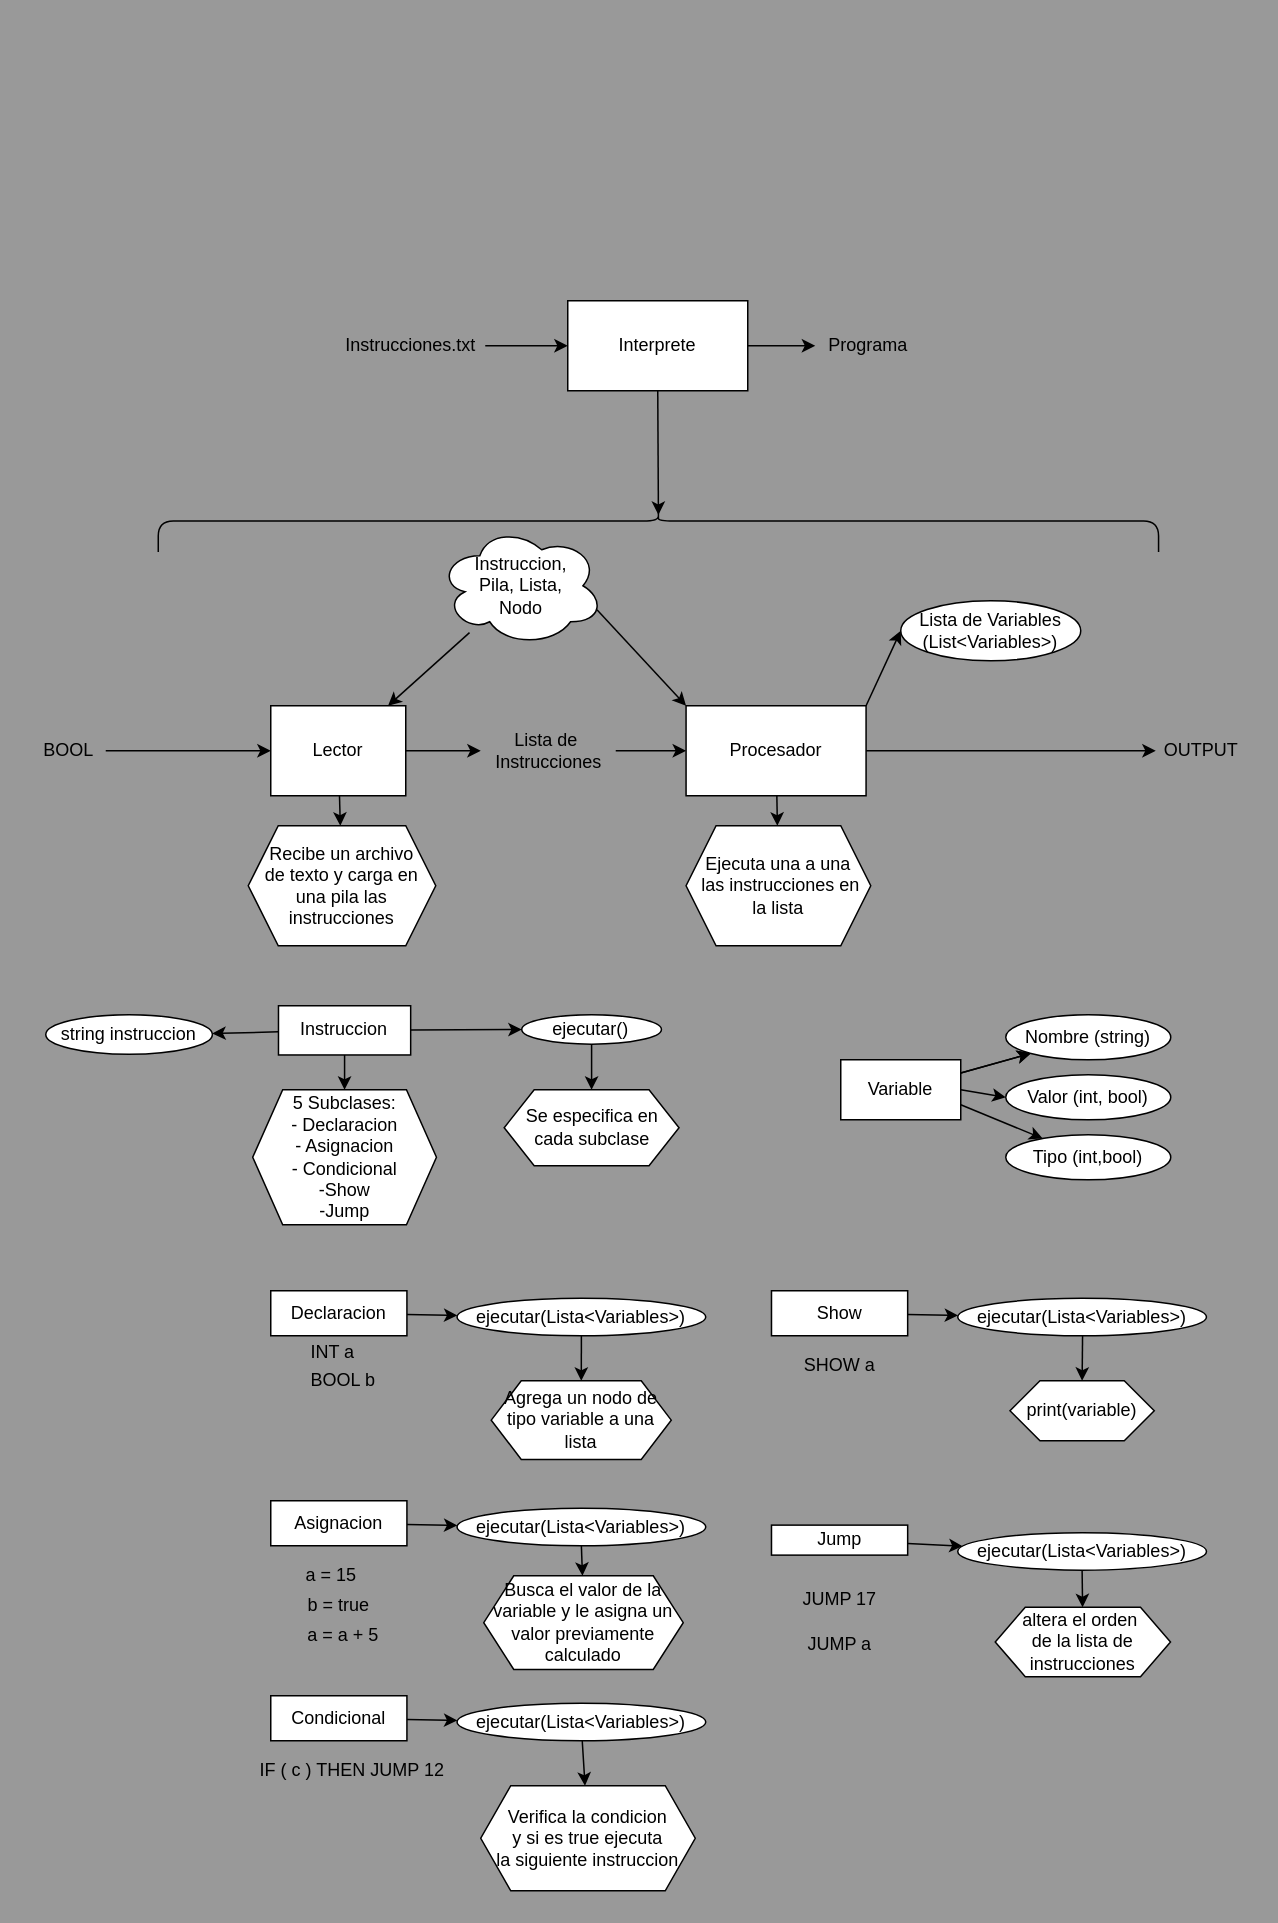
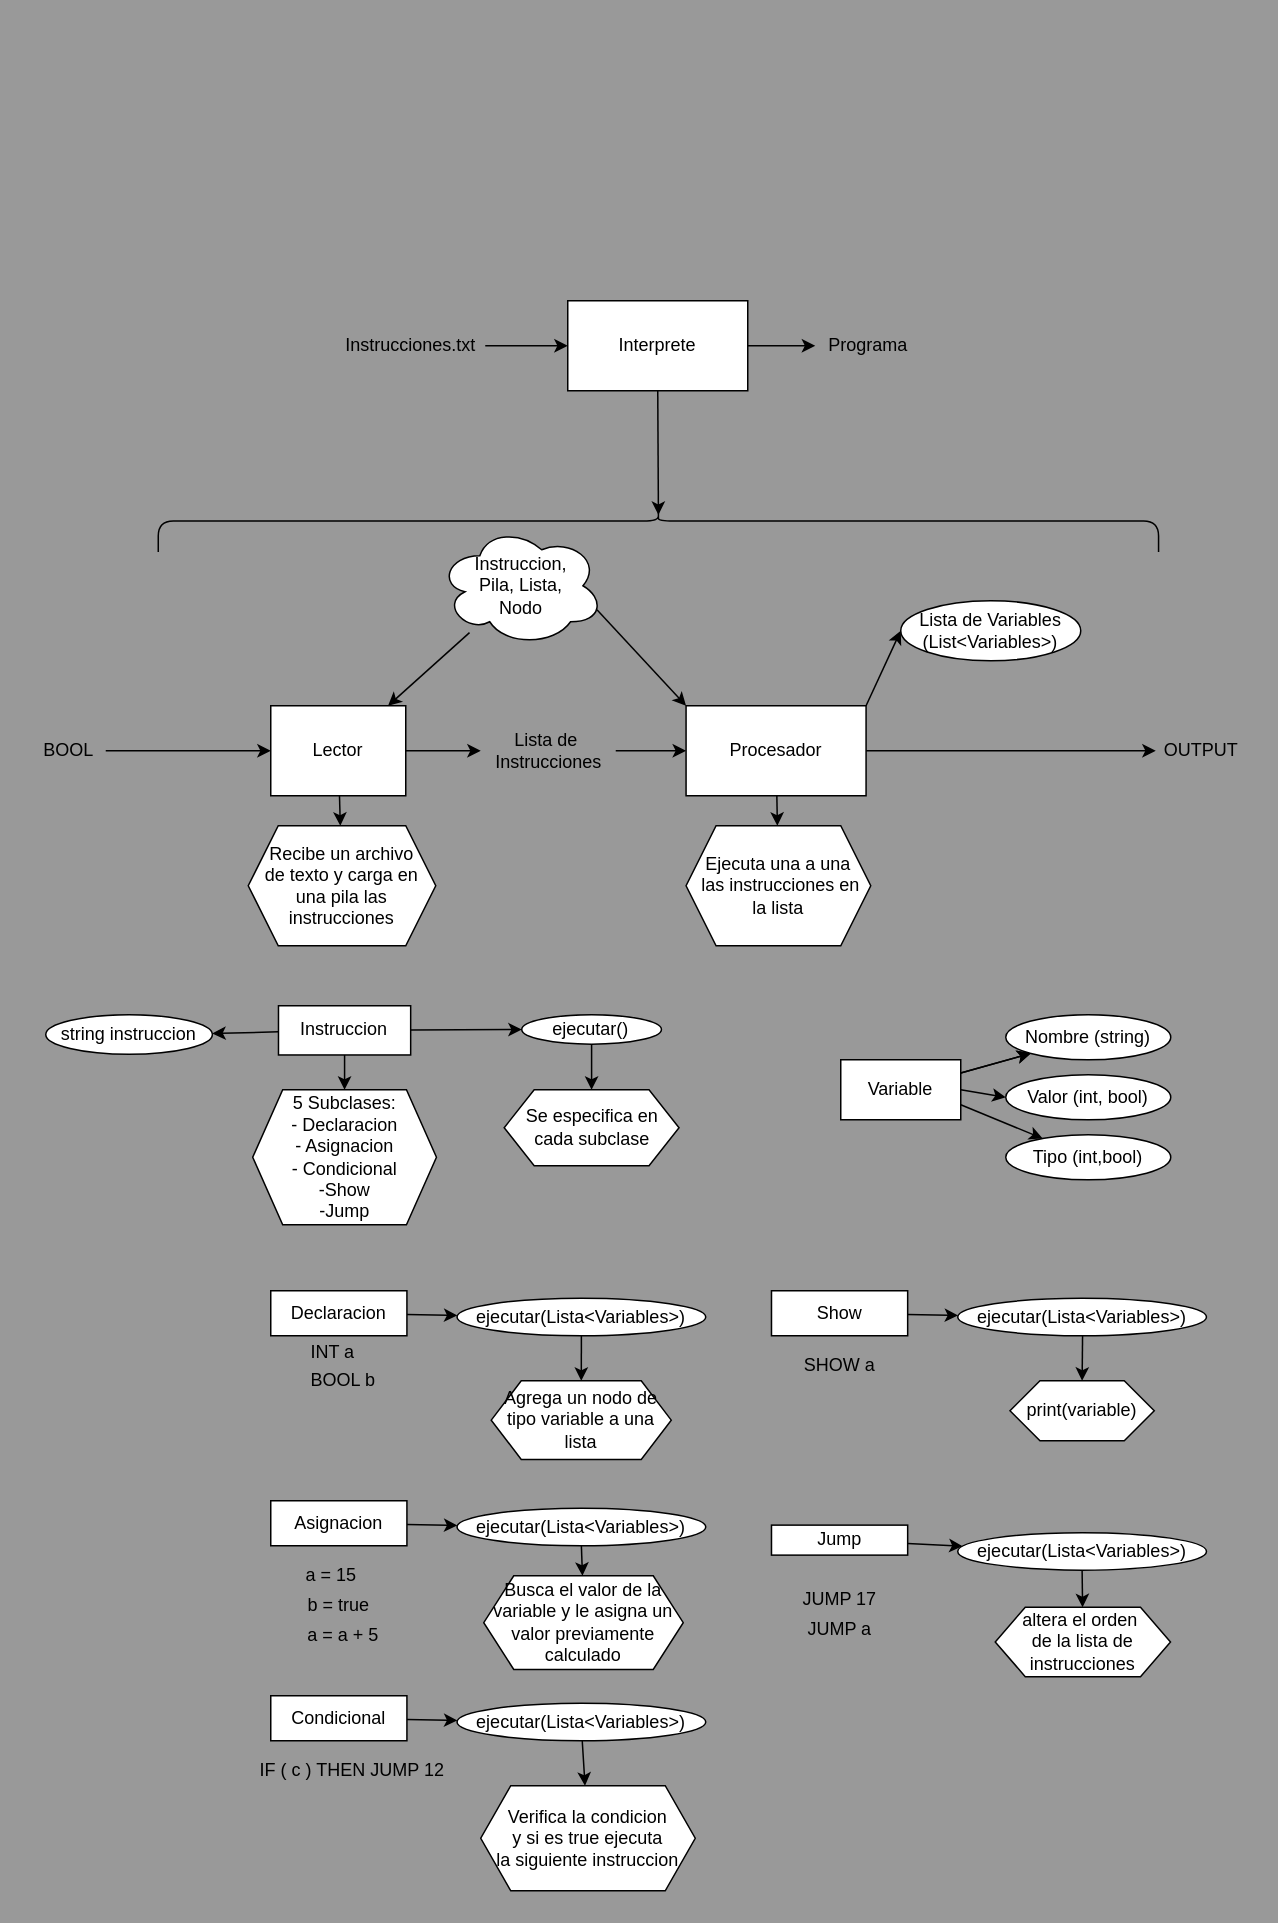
node "JUMP a": moved (840, 1645) -> (840, 1630)
